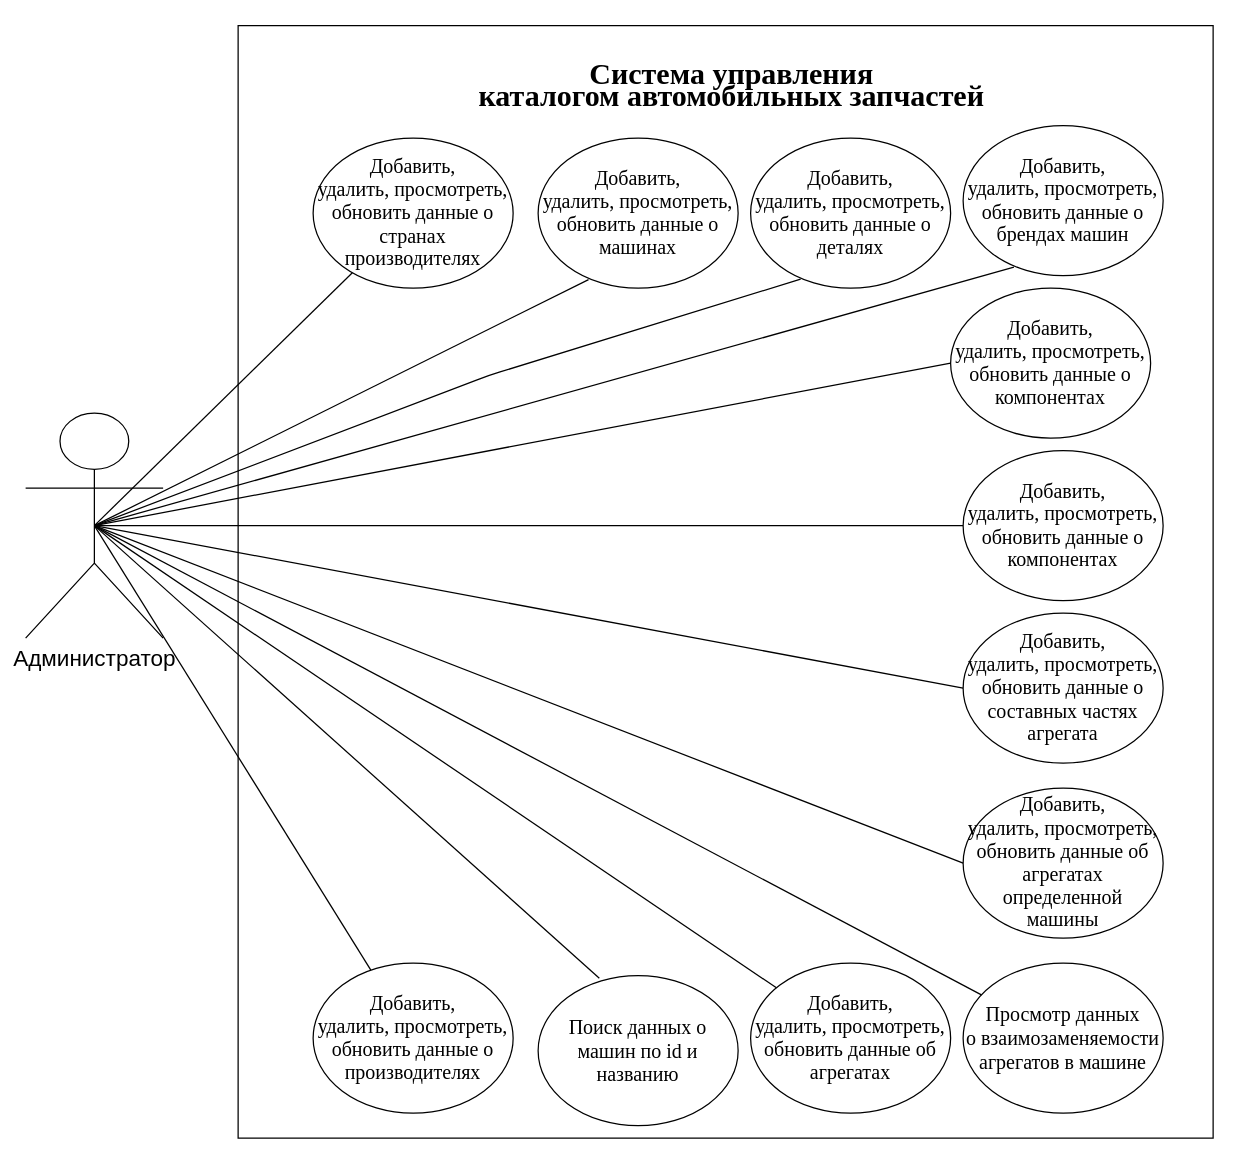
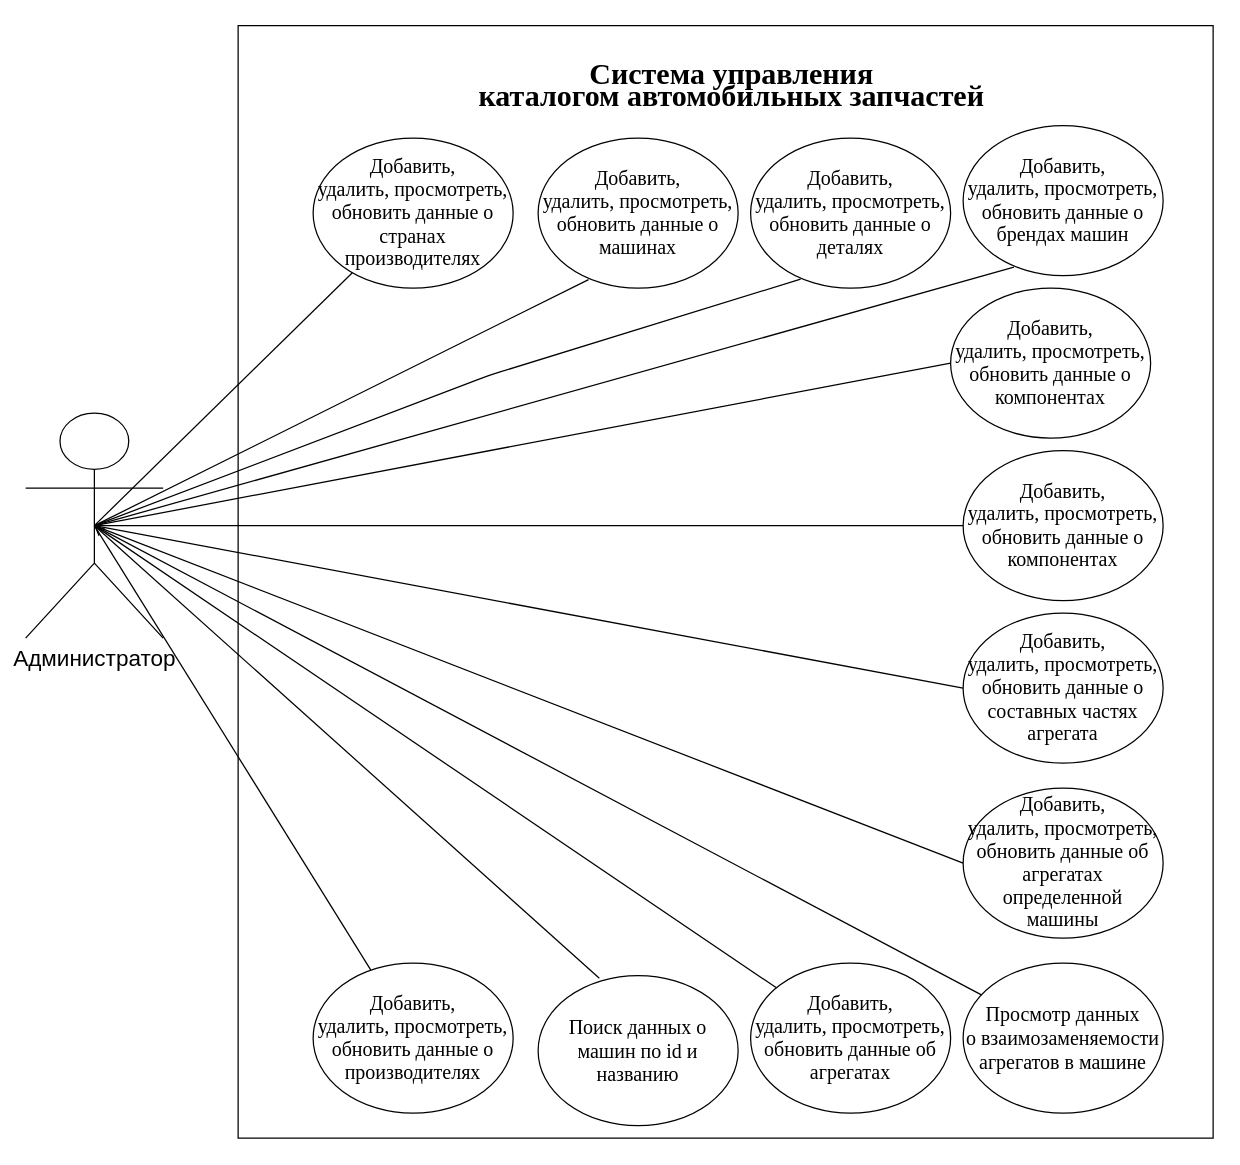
edge "Администратор" -- "Поиск данных о машин по id и названию": arrowhead none -> open
